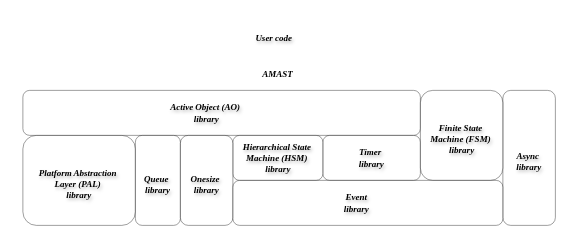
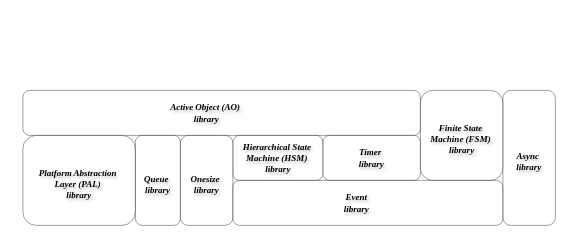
node "User code": removed
node "AMAST": removed
